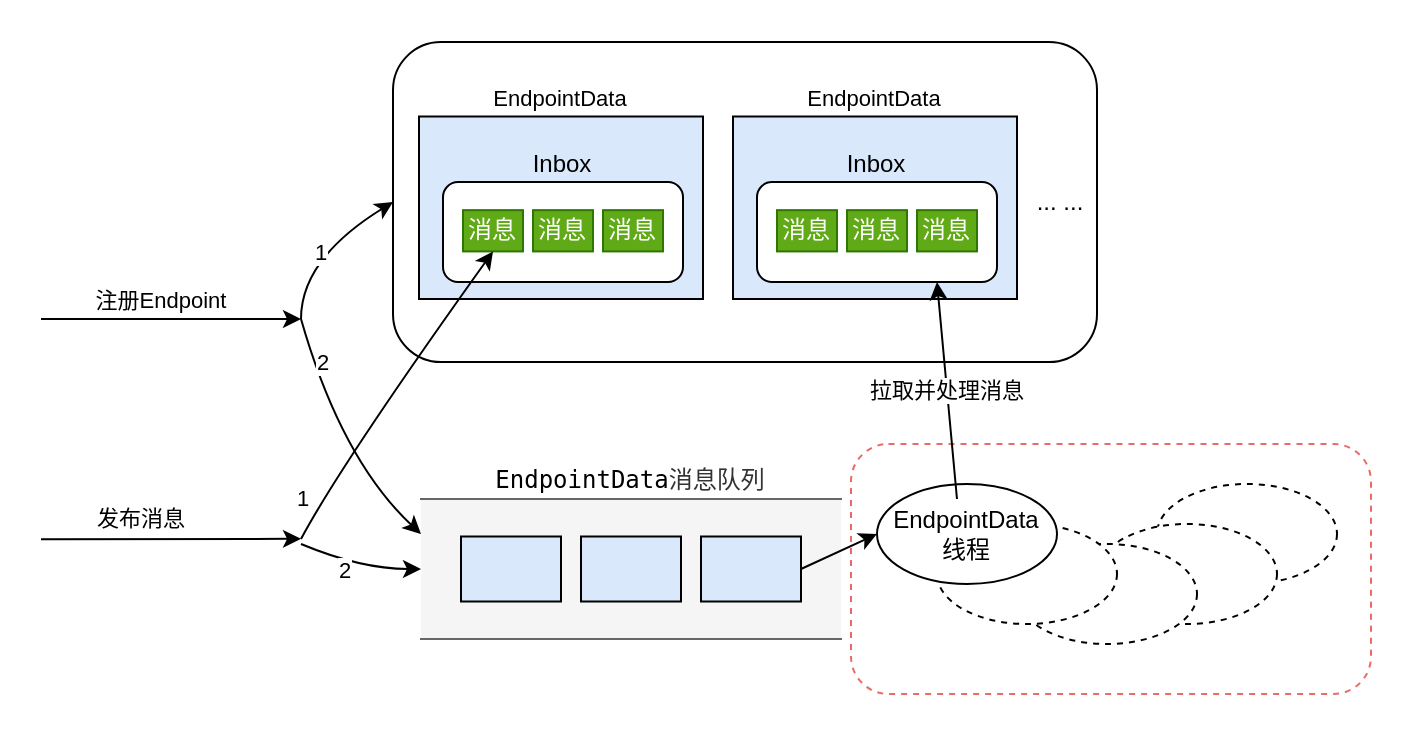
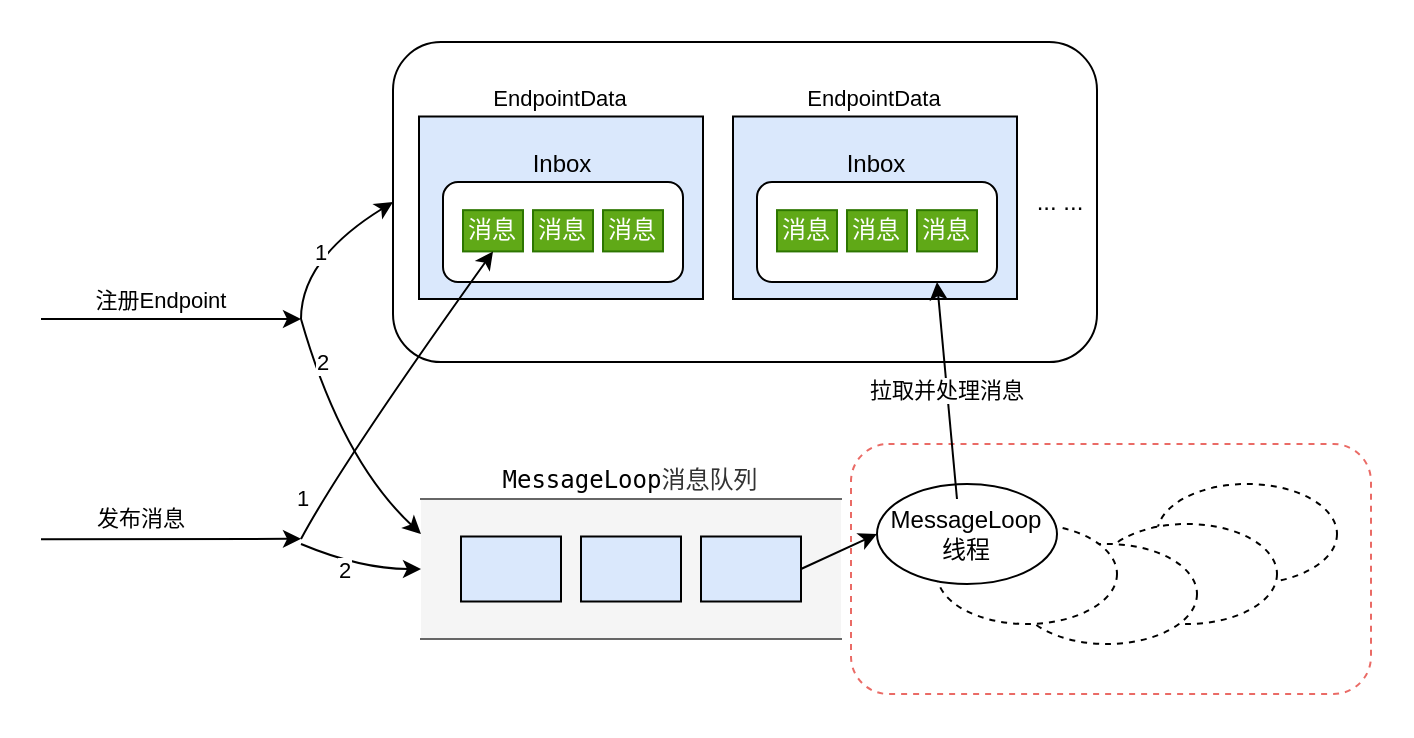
node "EndpointData消息队列": label "EndpointData消息队列" -> "MessageLoop消息队列"
node "EndpointData 线程": label "EndpointData 线程" -> "MessageLoop 线程"
